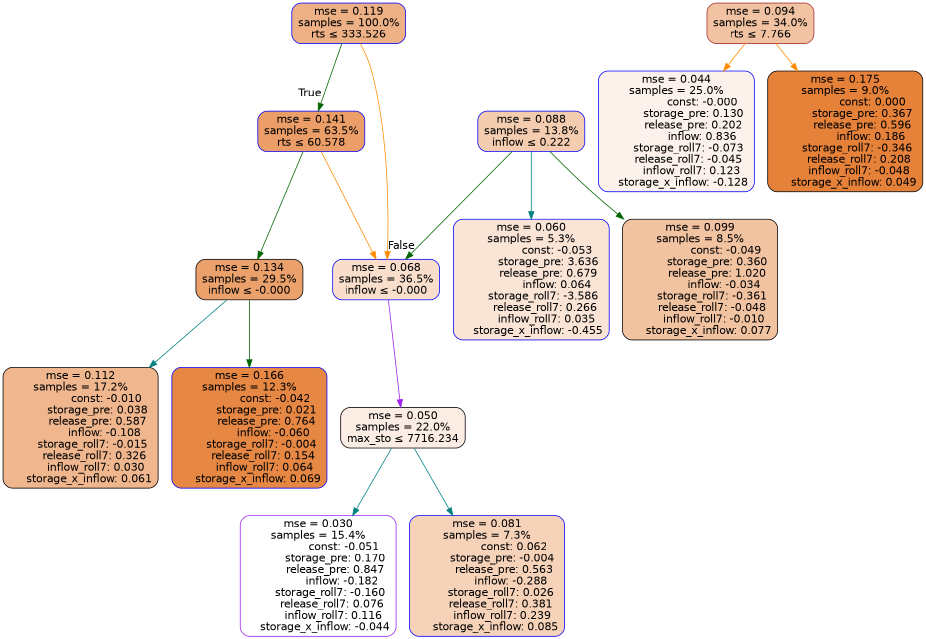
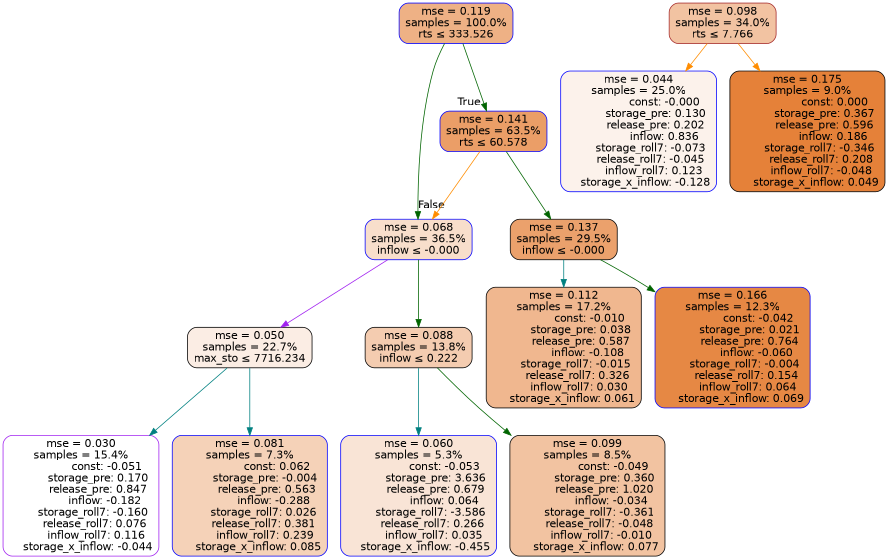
node "mse = 0.094 samples = 34.0% rts ≤ 7.766": label "mse = 0.094 samples = 34.0% rts ≤ 7.766" -> "mse = 0.098 samples = 34.0% rts ≤ 7.766"
node "mse = 0.088 samples = 13.8% inflow ≤ 0.222": color blue -> black
edge "mse = 0.119 samples = 100.0% rts ≤ 333.526" -> "mse = 0.068 samples = 36.5% inflow ≤ -0.000": color darkorange -> darkgreen
edge "mse = 0.088 samples = 13.8% inflow ≤ 0.222" -> "mse = 0.068 samples = 36.5% inflow ≤ -0.000": reversed
node "mse = 0.134 samples = 29.5% inflow ≤ -0.000": label "mse = 0.134 samples = 29.5% inflow ≤ -0.000" -> "mse = 0.137 samples = 29.5% inflow ≤ -0.000"
node "mse = 0.050 samples = 22.0% max_sto ≤ 7716.234": label "mse = 0.050 samples = 22.0% max_sto ≤ 7716.234" -> "mse = 0.050 samples = 22.7% max_sto ≤ 7716.234"
